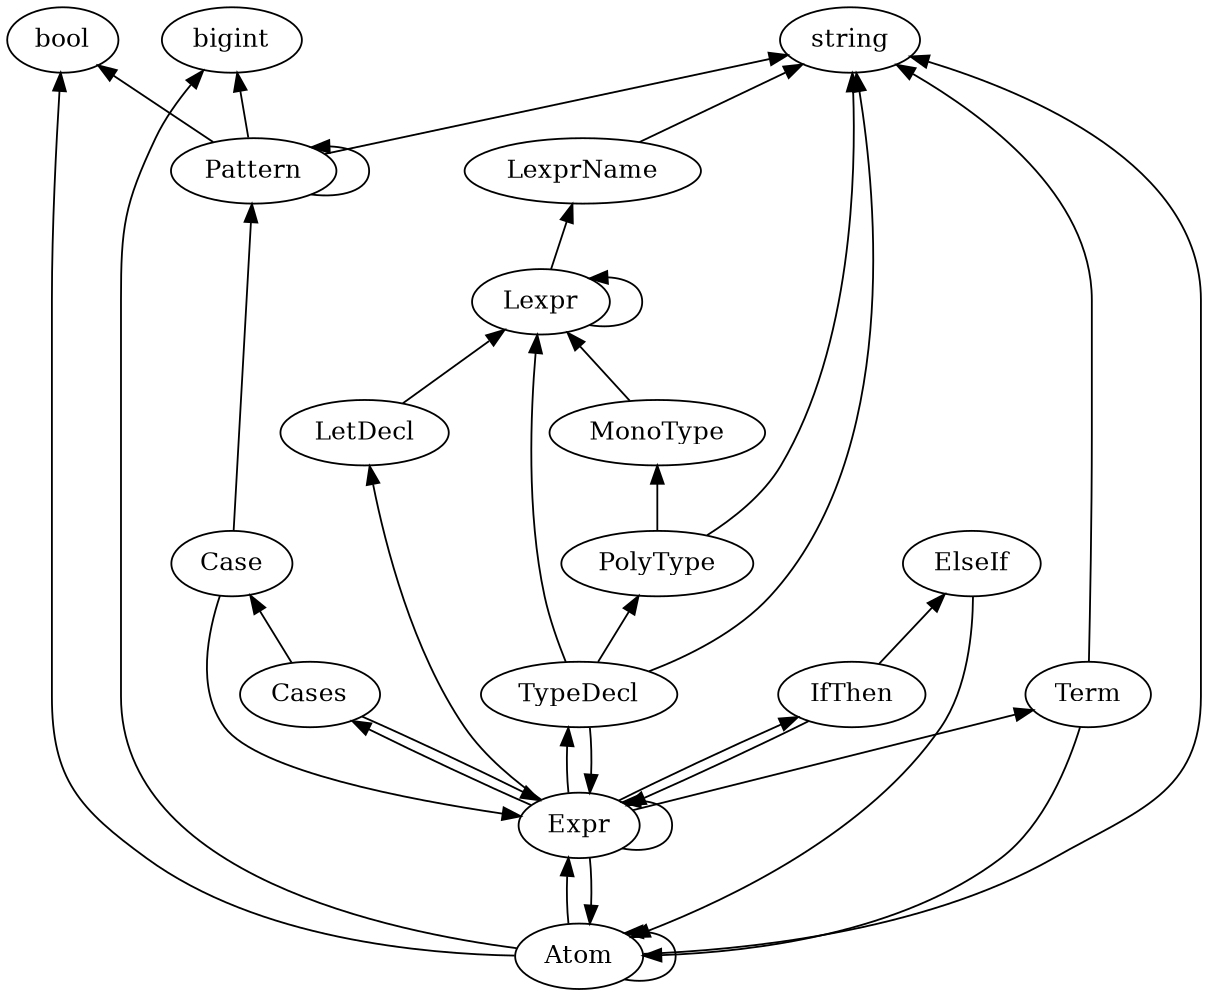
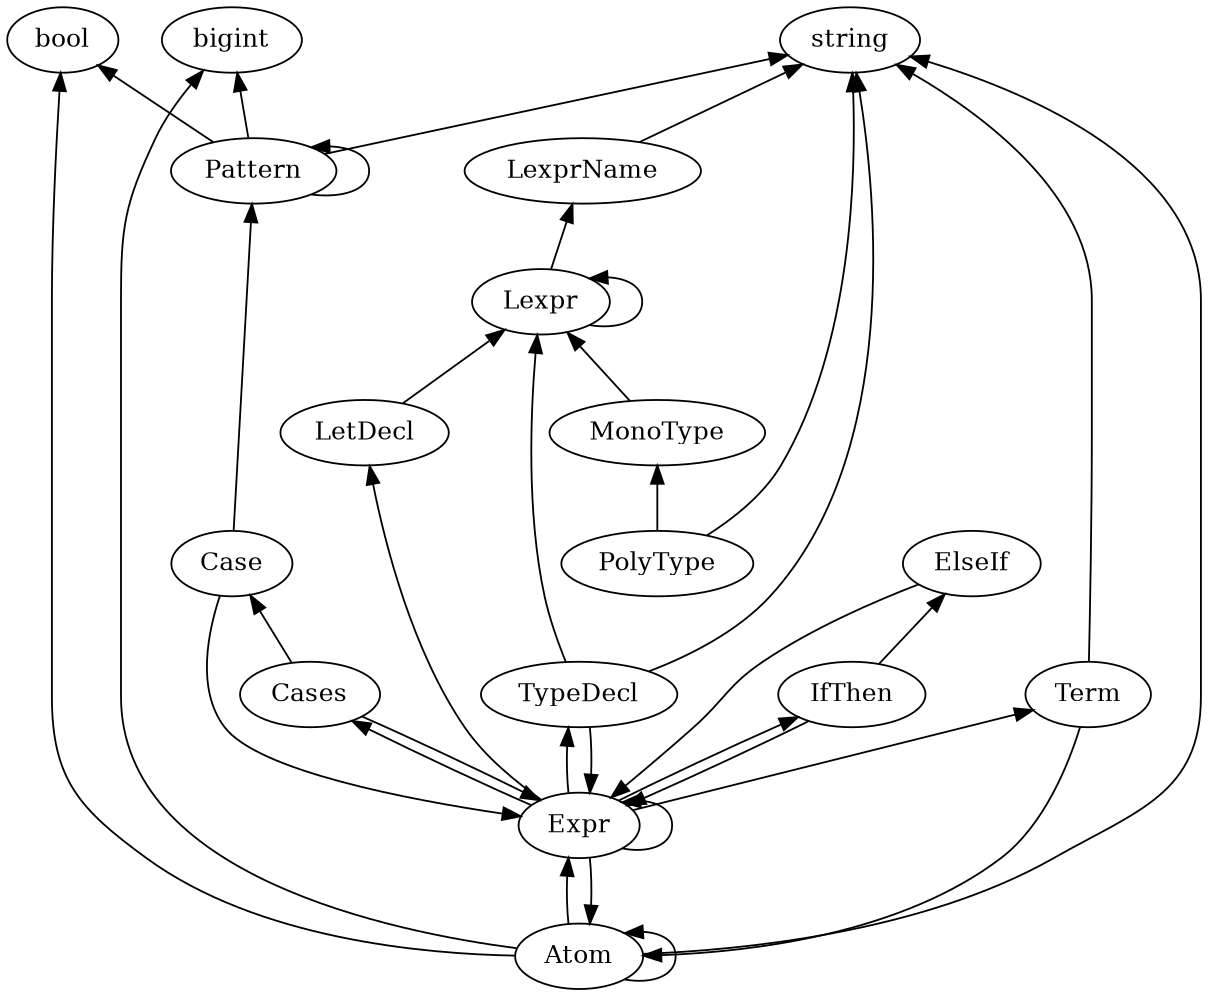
edge "TypeDecl" -> "PolyType": removed
edge "ElseIf" -> "Atom": now "ElseIf" -> "Expr"
